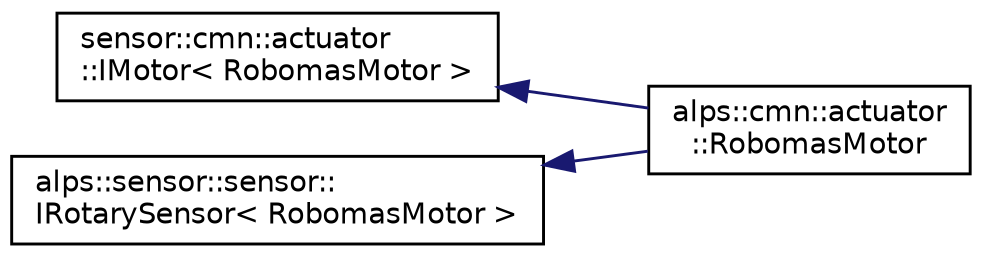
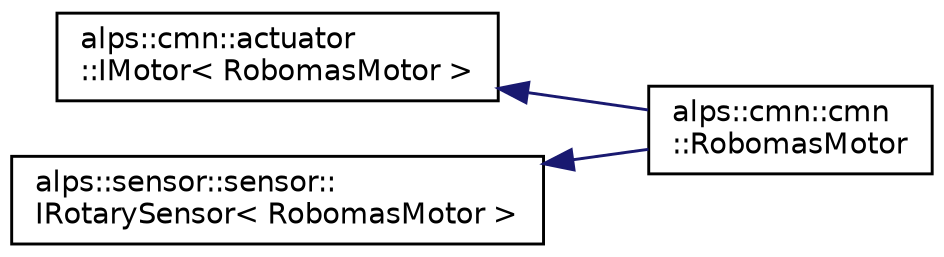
node "sensor::cmn::actuator ::IMotor< RobomasMotor >": label "sensor::cmn::actuator ::IMotor< RobomasMotor >" -> "alps::cmn::actuator ::IMotor< RobomasMotor >"
node "alps::cmn::actuator ::RobomasMotor": label "alps::cmn::actuator ::RobomasMotor" -> "alps::cmn::cmn ::RobomasMotor"
